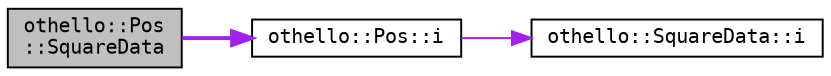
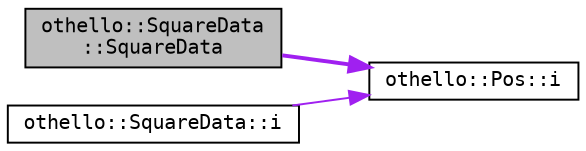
node "othello::Pos ::SquareData": label "othello::Pos ::SquareData" -> "othello::SquareData ::SquareData"
edge "othello::Pos::i" -> "othello::SquareData::i": reversed
